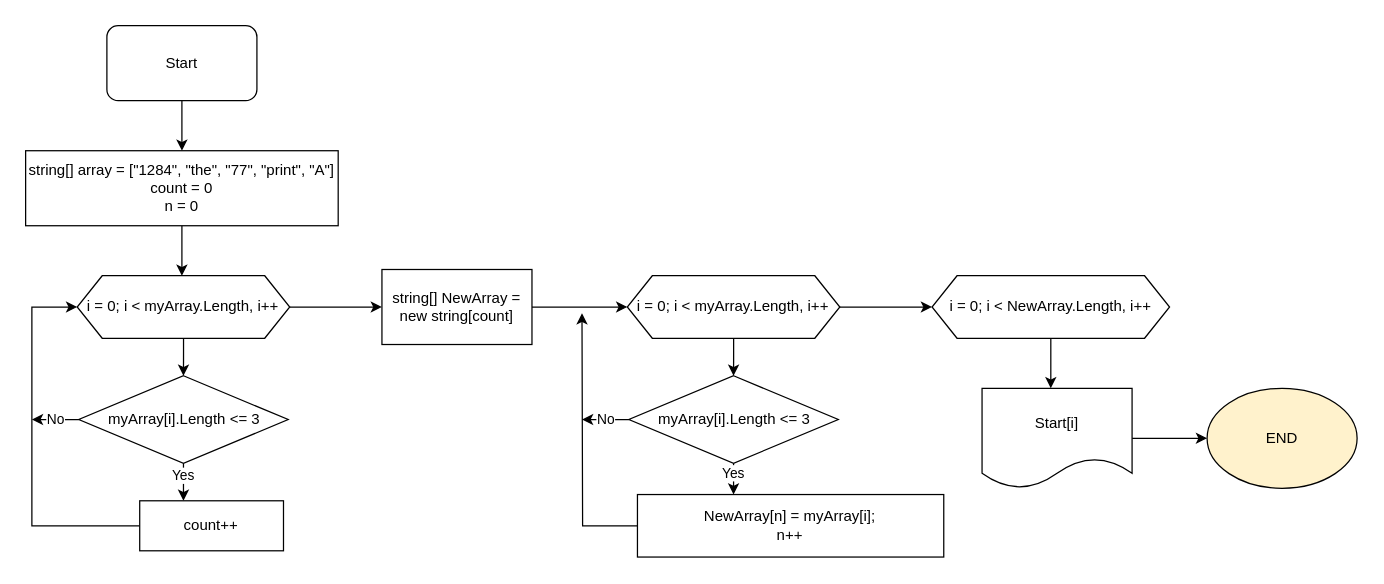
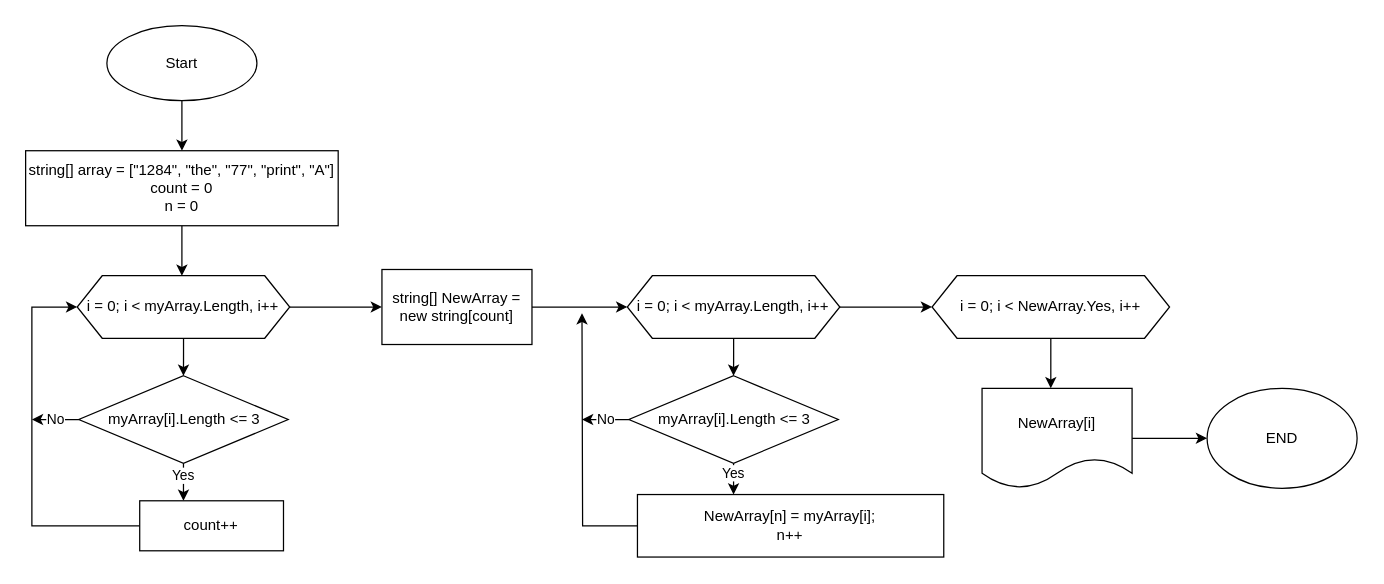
node "Start": shape rounded rectangle -> ellipse
node "i = 0; i < NewArray.Length, i++": label "i = 0; i < NewArray.Length, i++" -> "i = 0; i < NewArray.Yes, i++"
node "Start[i]": label "Start[i]" -> "NewArray[i]"
node "END": fillcolor #fff2cc -> #ffffff
